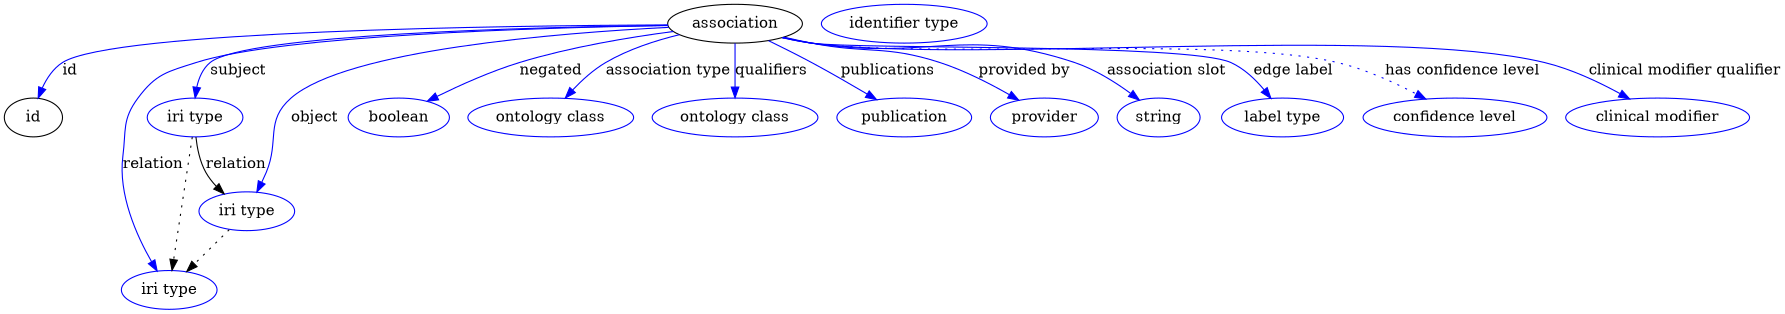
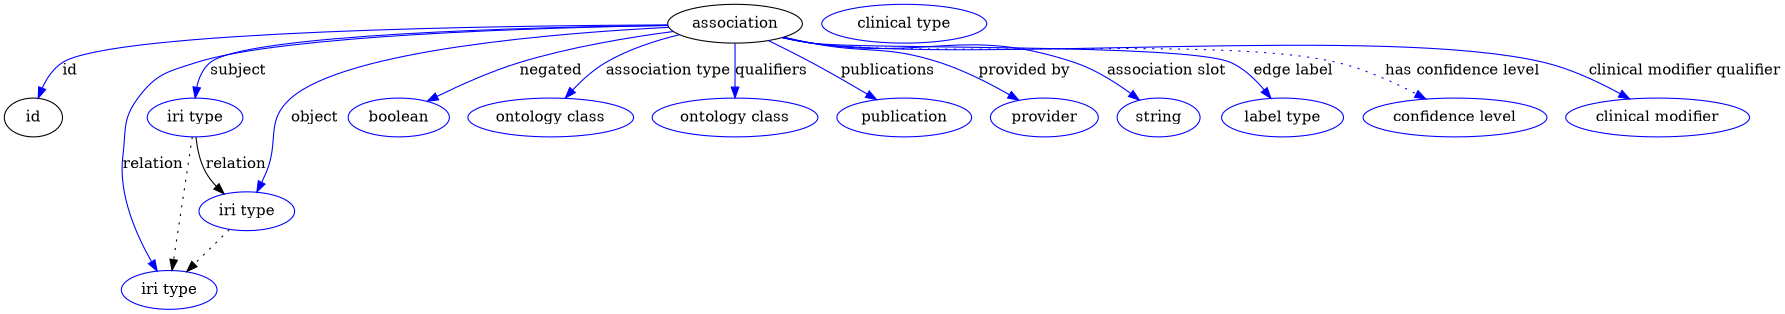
node "identifier type": label "identifier type" -> "clinical type"
